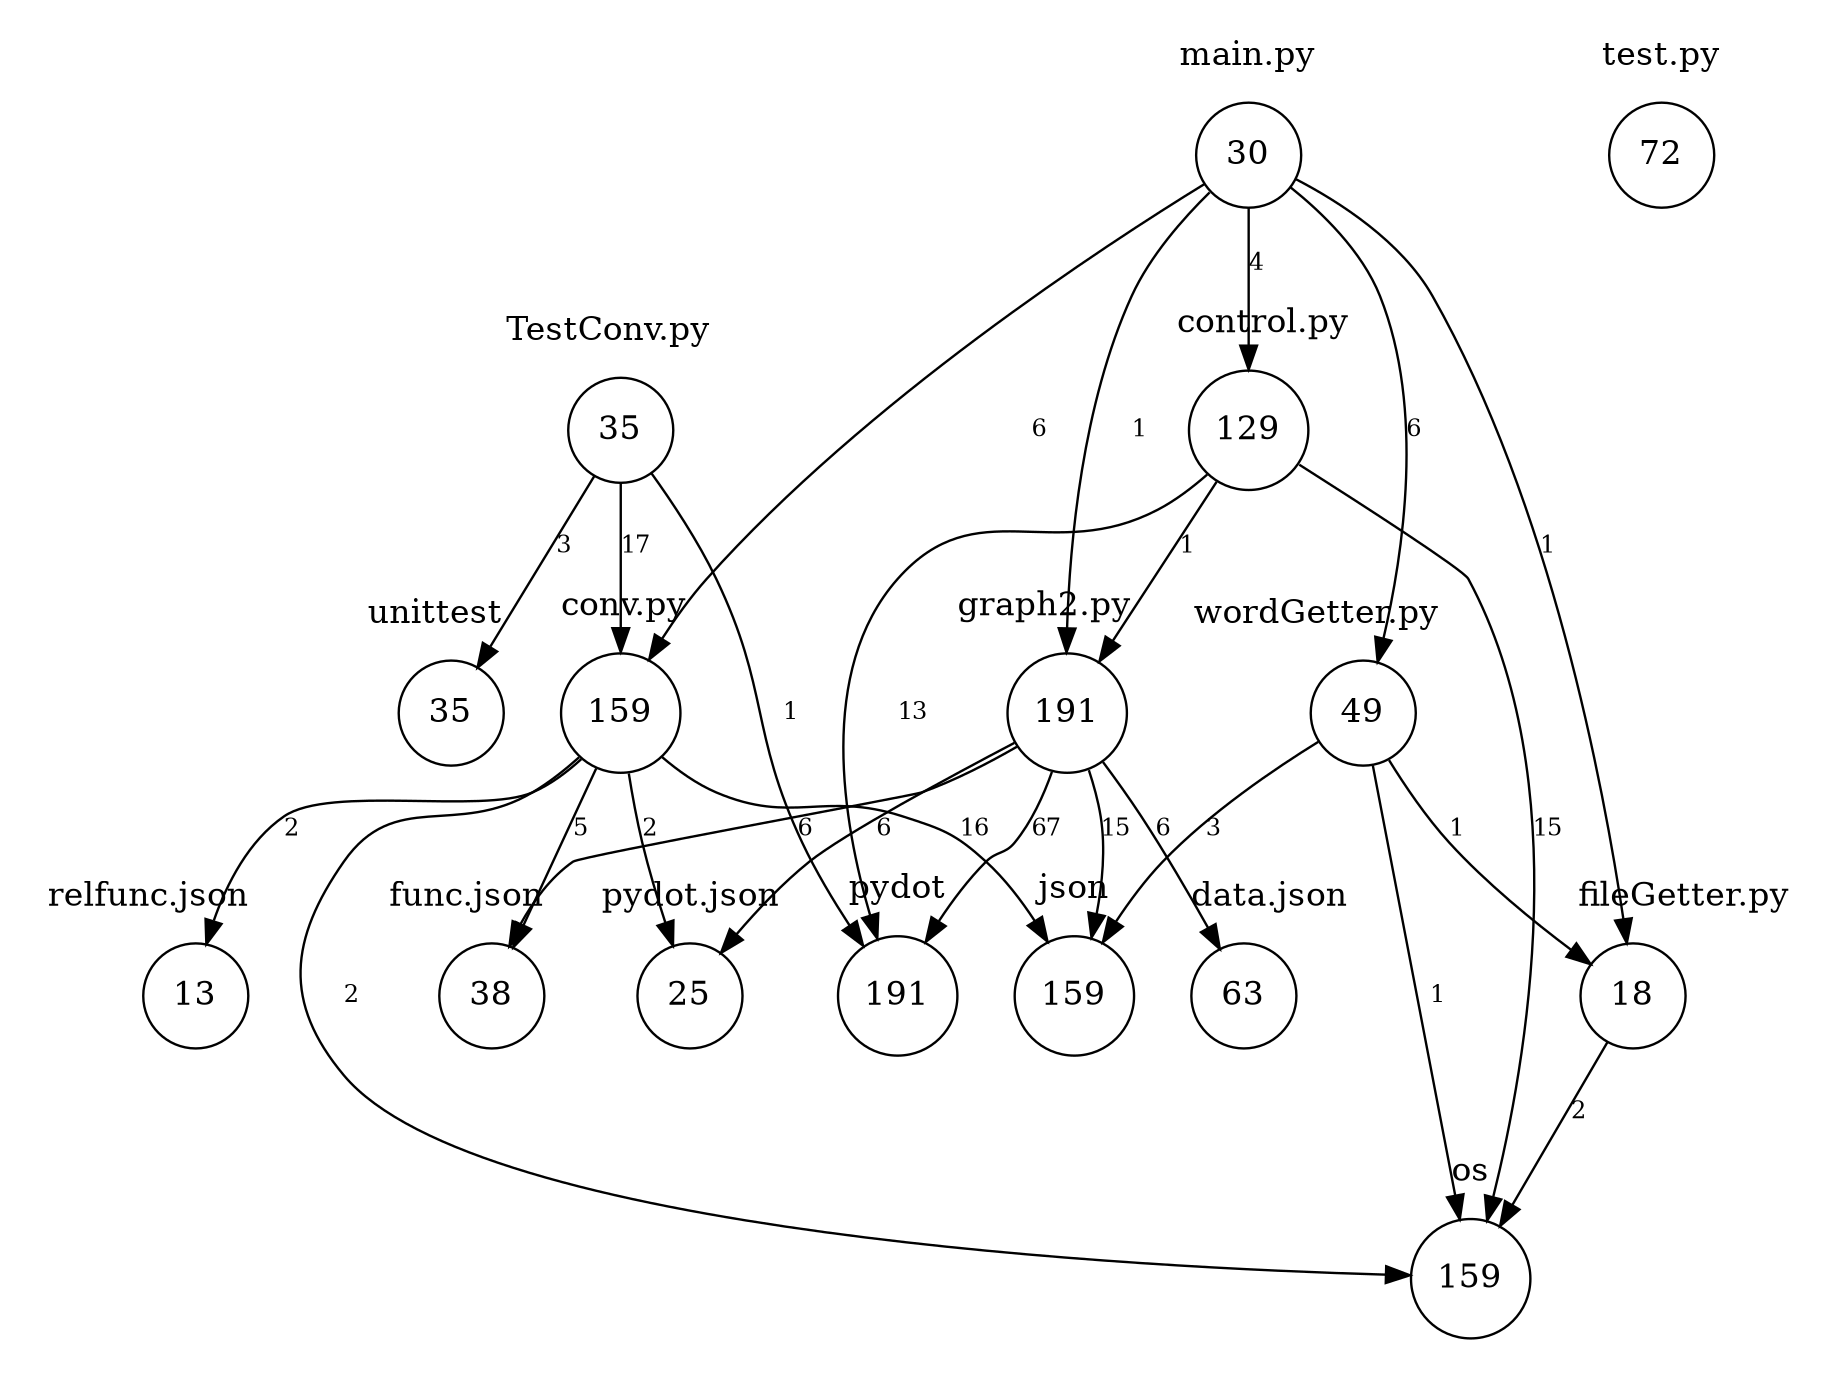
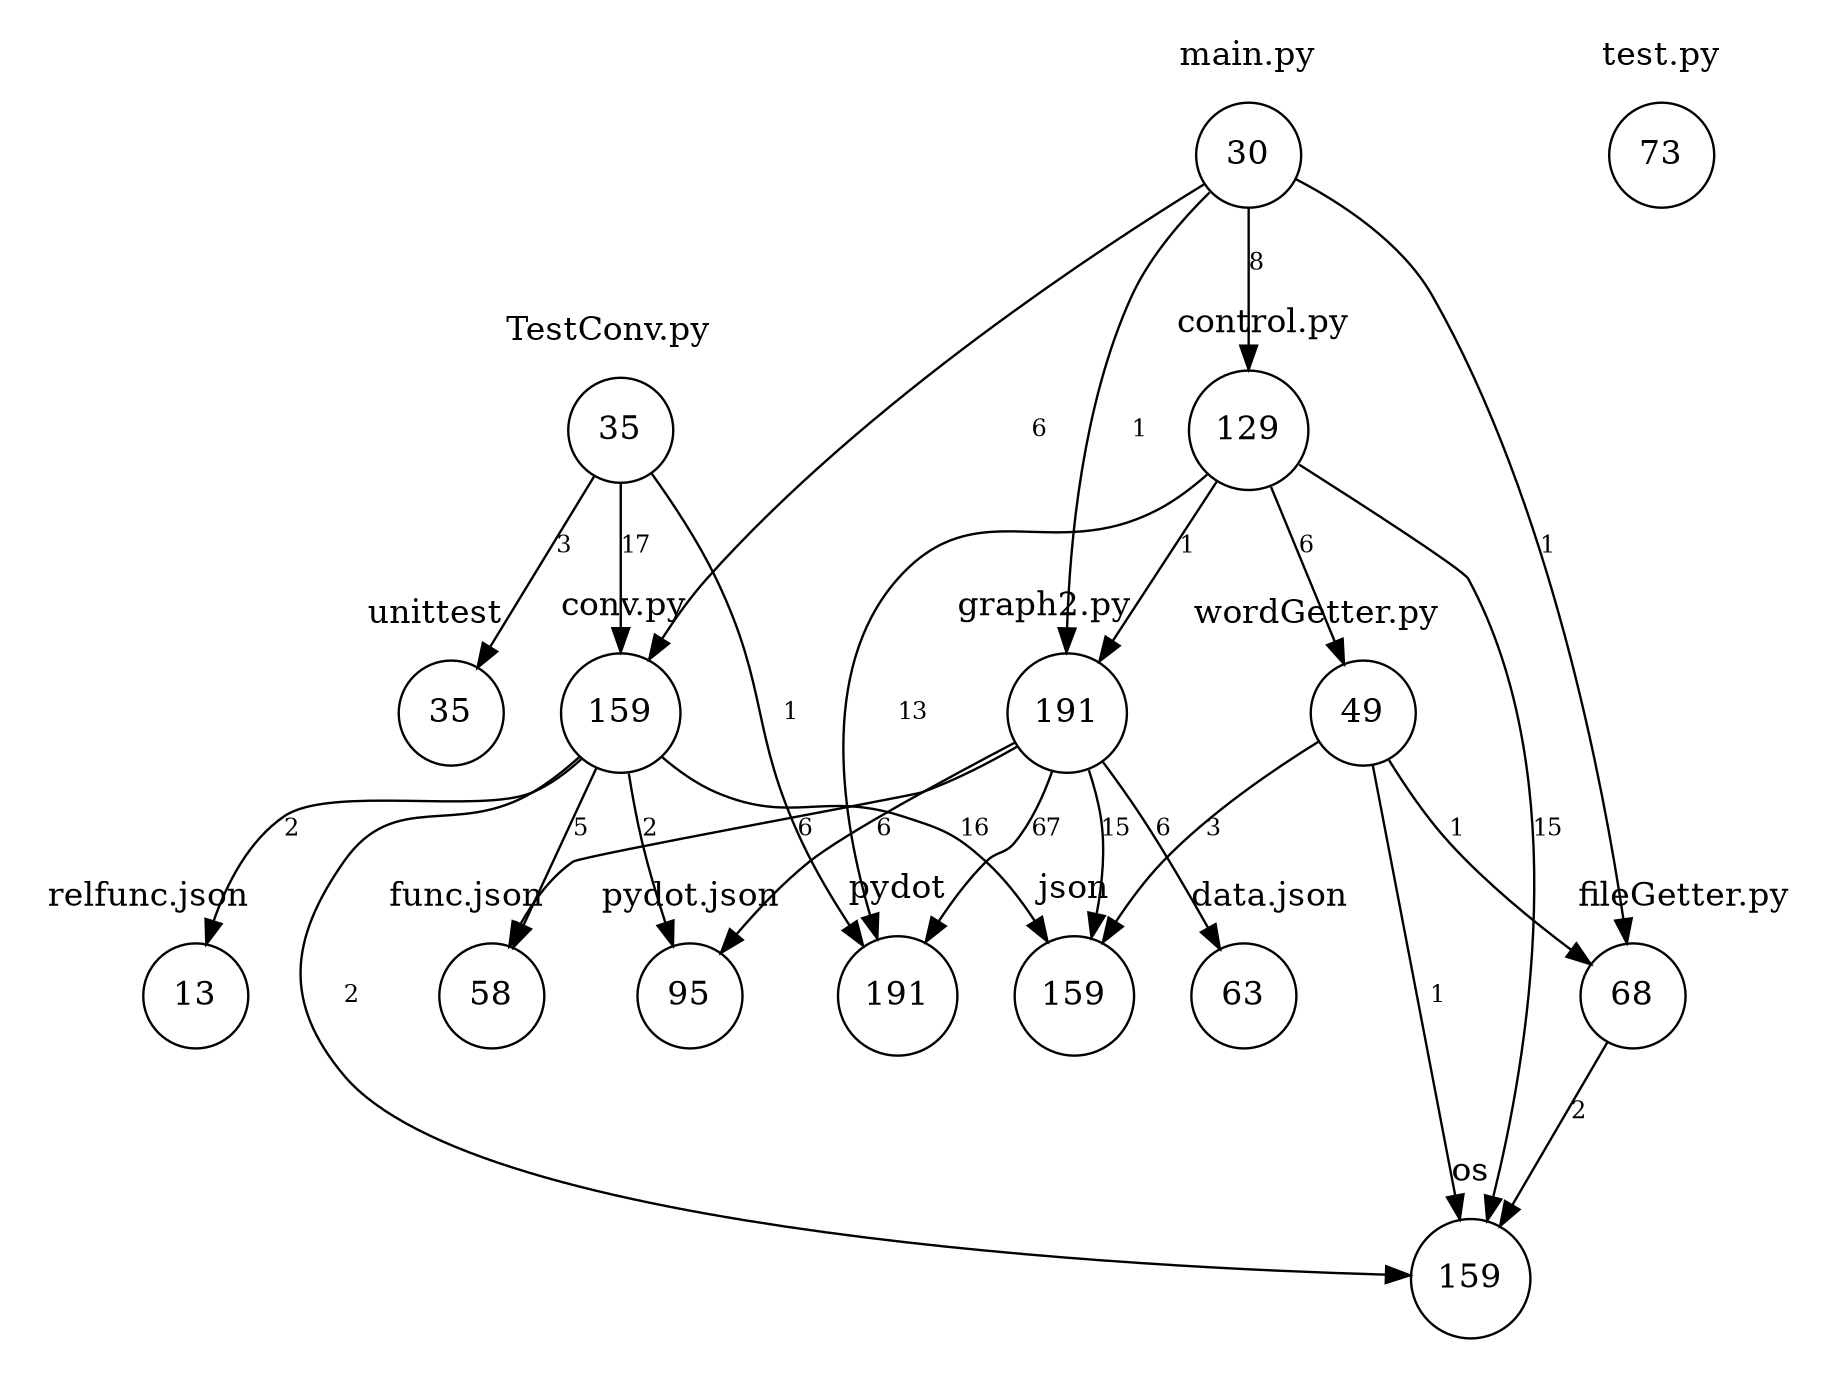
node "72": label "72" -> "73"
edge "30" -> "129": label "4" -> "8"
edge "30" -> "49": now "129" -> "49"
node "38": label "38" -> "58"
node "25": label "25" -> "95"
node "18": label "18" -> "68"
